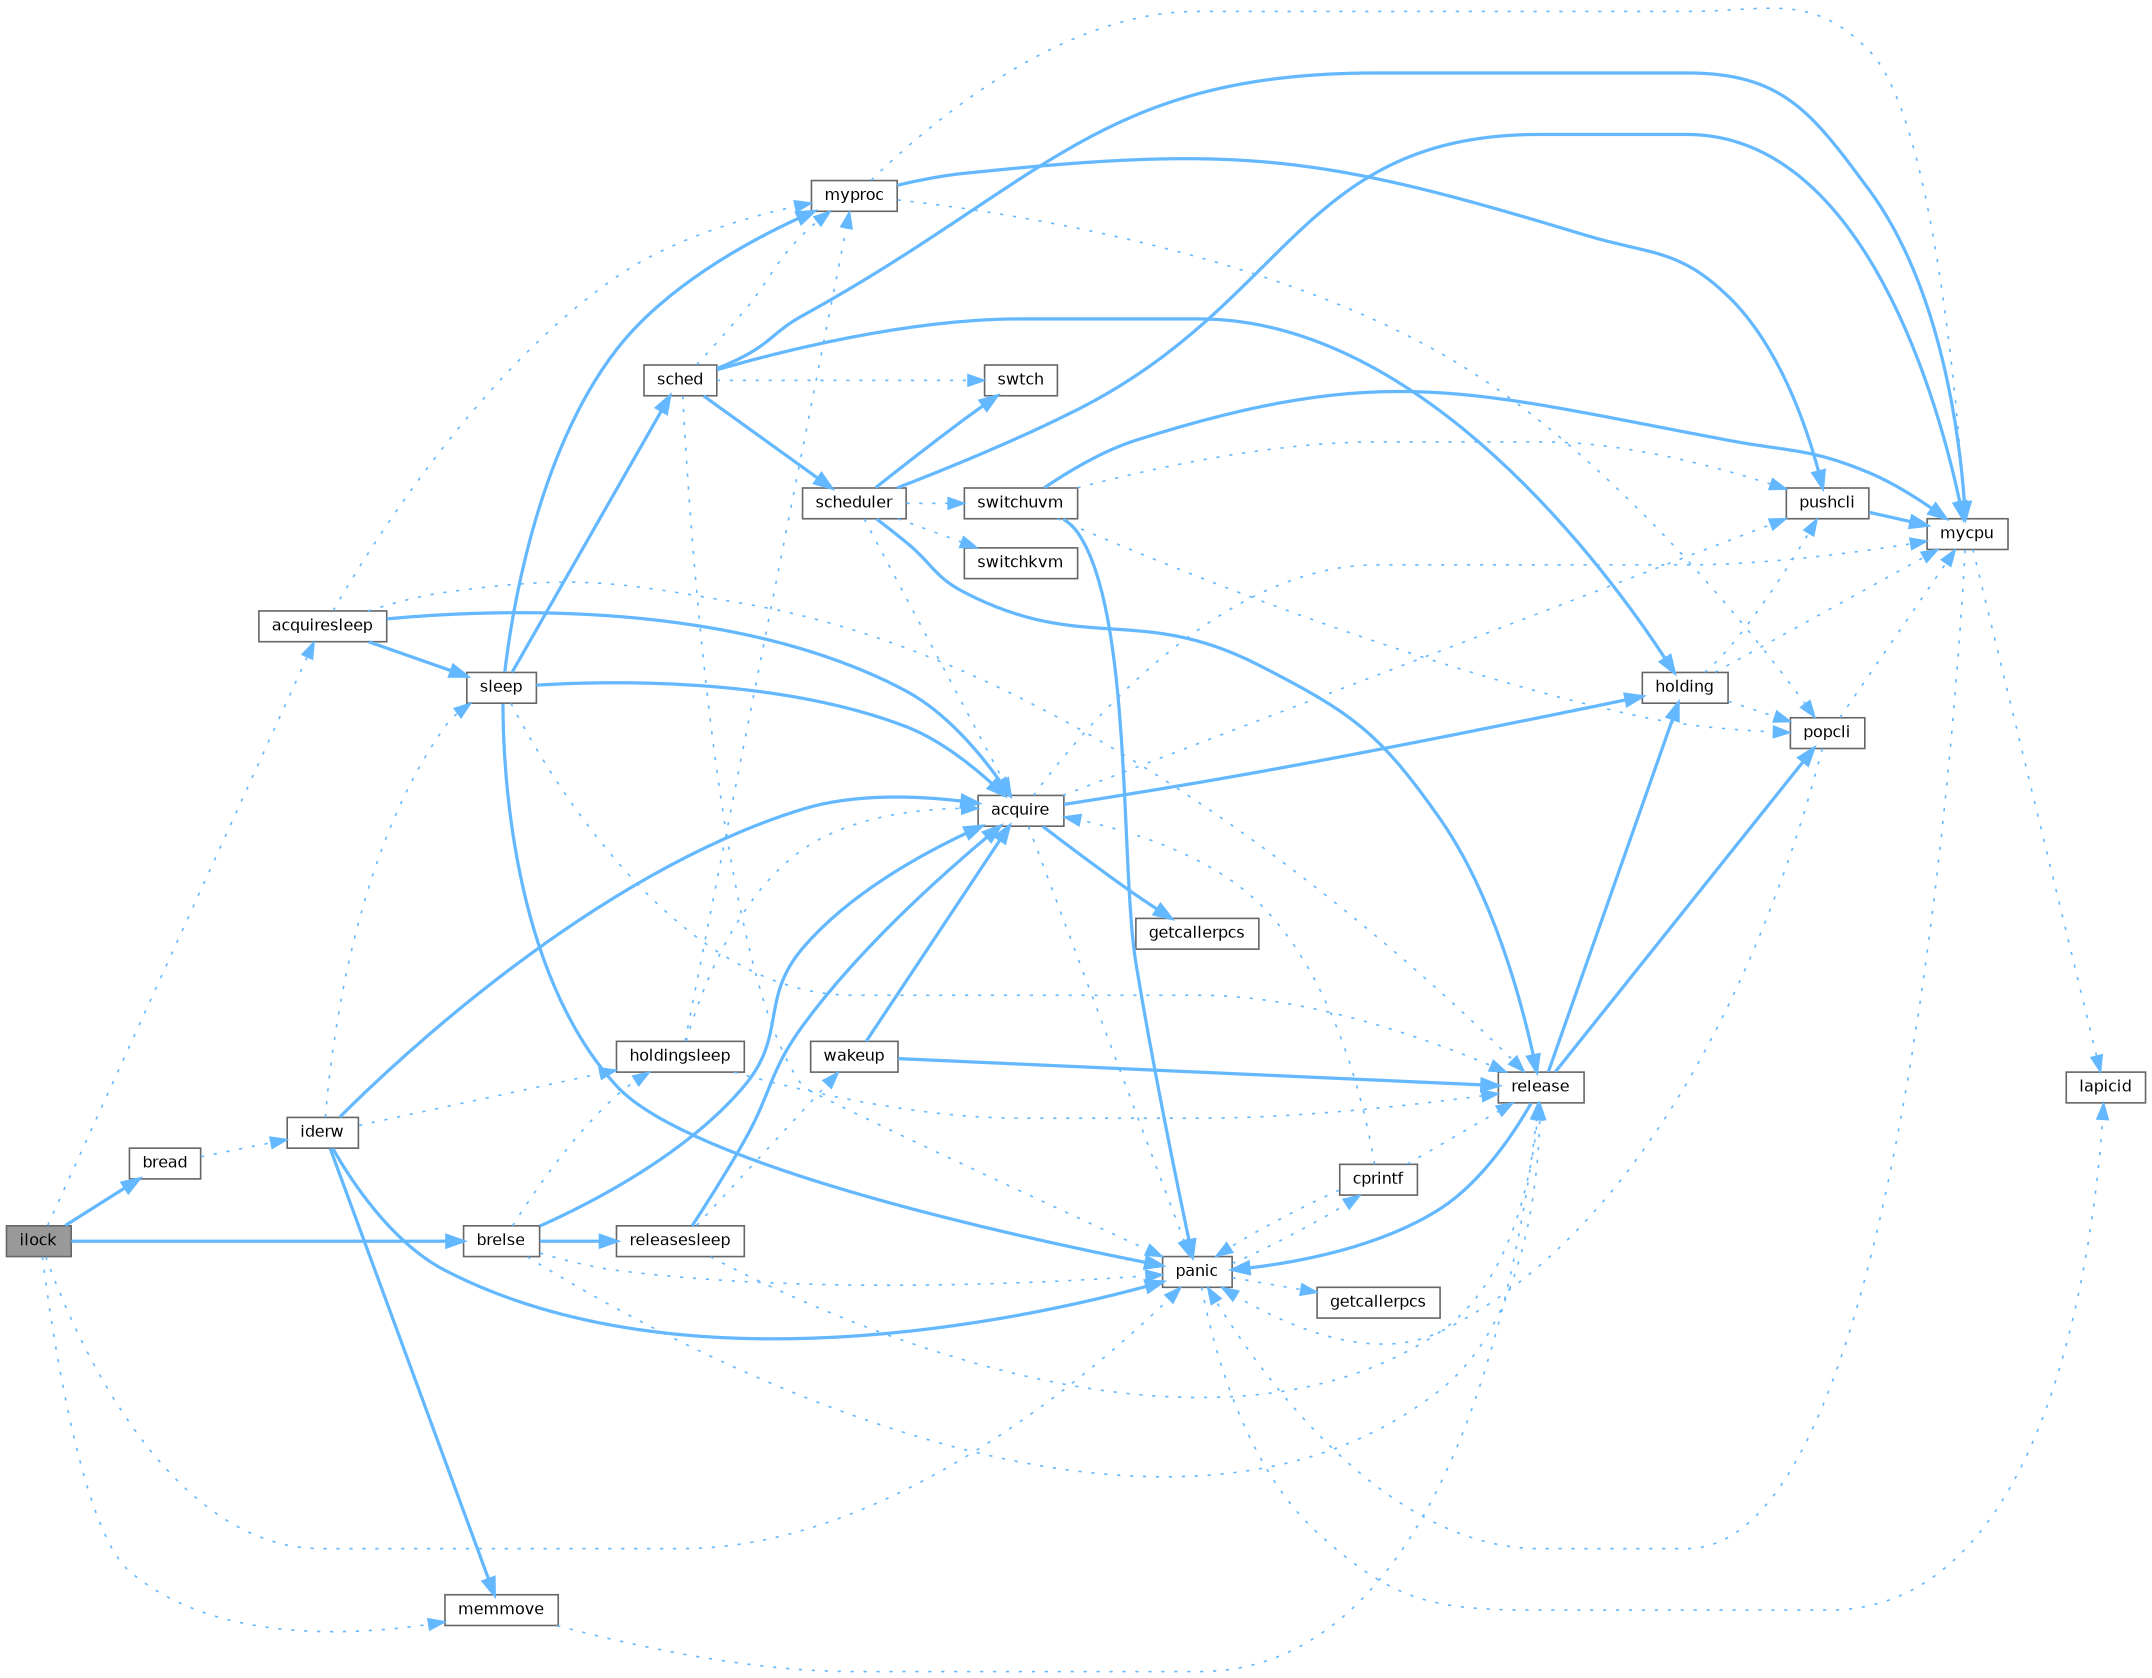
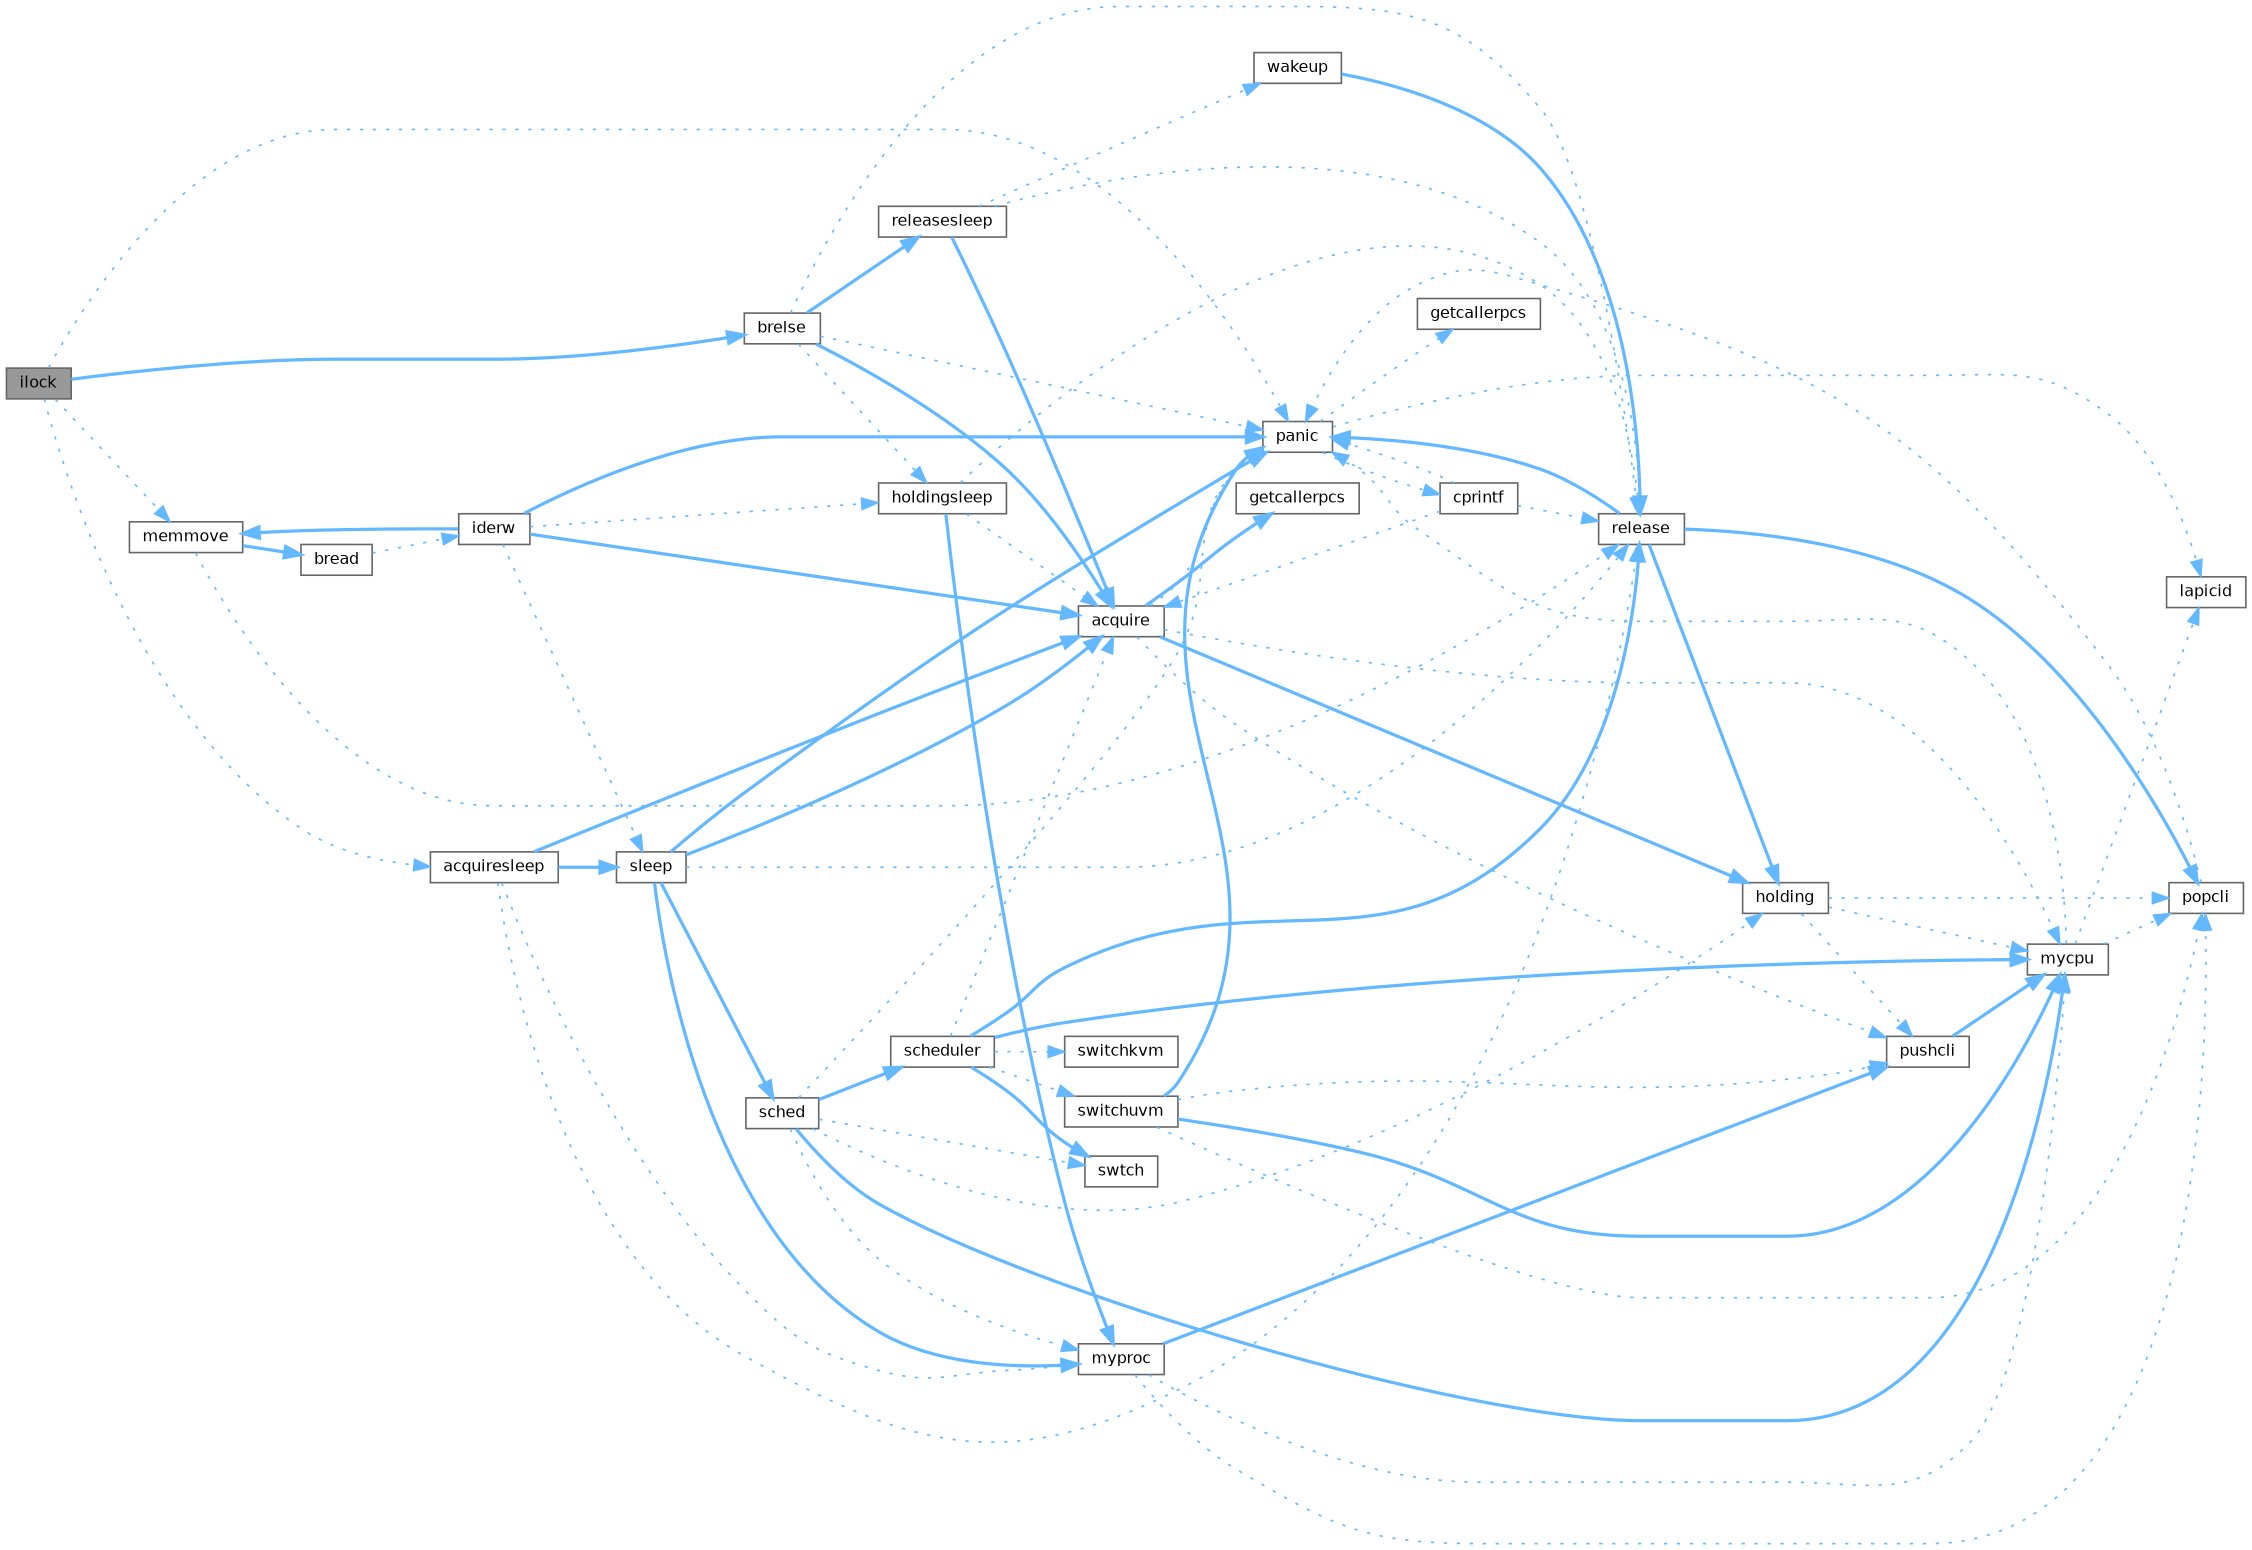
edge "sched" -> "holding": style bold -> dotted
edge "popcli" -> "mycpu": reversed
edge "holdingsleep" -> "myproc": style dotted -> bold
edge "wakeup" -> "acquire": removed
edge "ilock" -> "bread": now "memmove" -> "bread"
